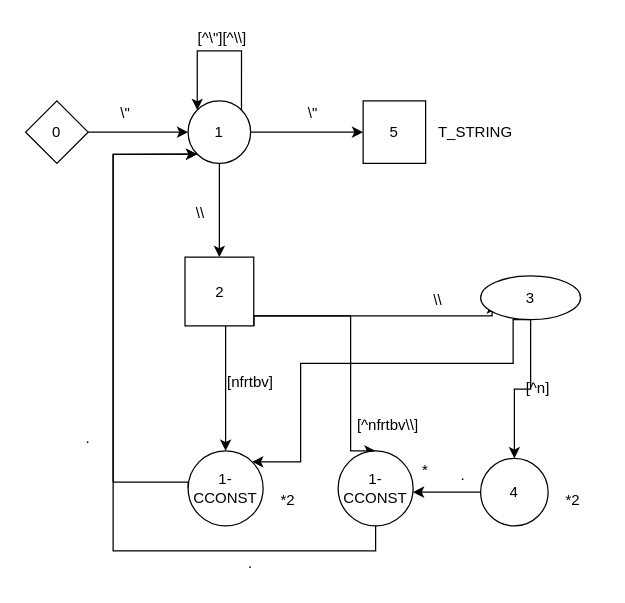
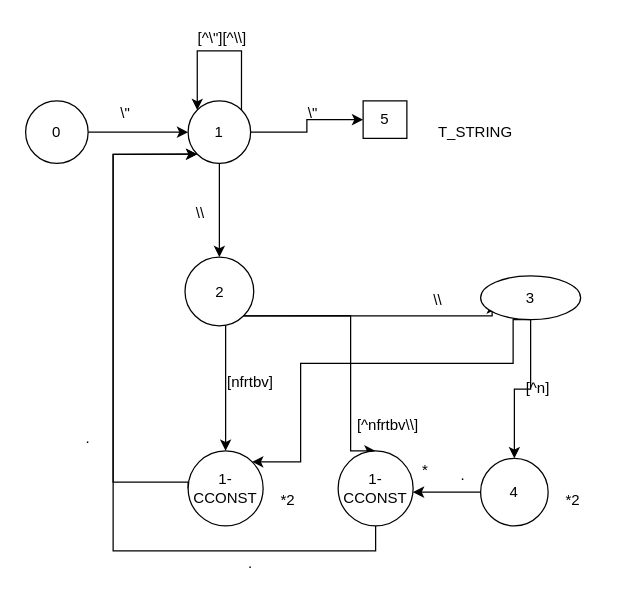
node "0": shape diamond -> ellipse
node "5": size 63x63 -> 44x38
node "2": shape rectangle -> ellipse
